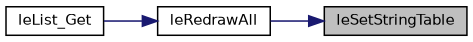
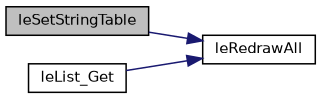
edge "leRedrawAll" -> "leSetStringTable": reversed
